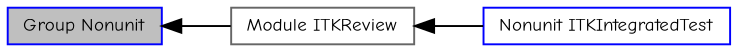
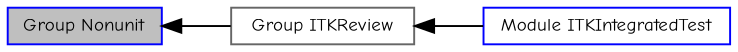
node "Module ITKReview": label "Module ITKReview" -> "Group ITKReview"
node "Nonunit ITKIntegratedTest": label "Nonunit ITKIntegratedTest" -> "Module ITKIntegratedTest"
